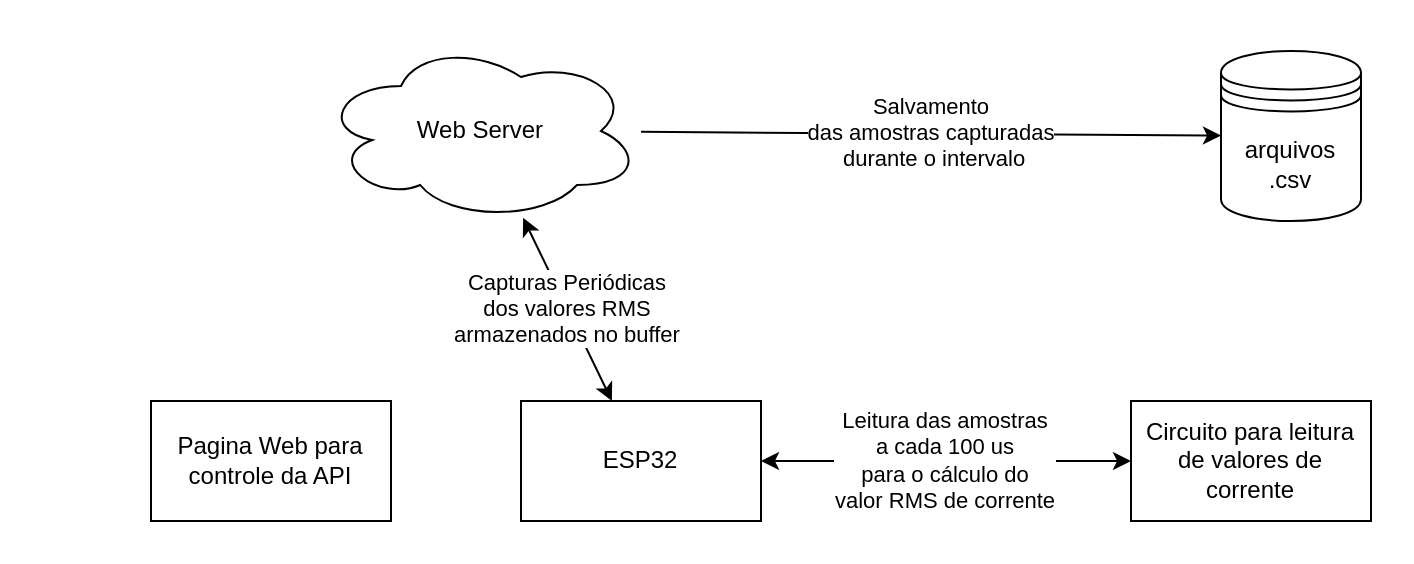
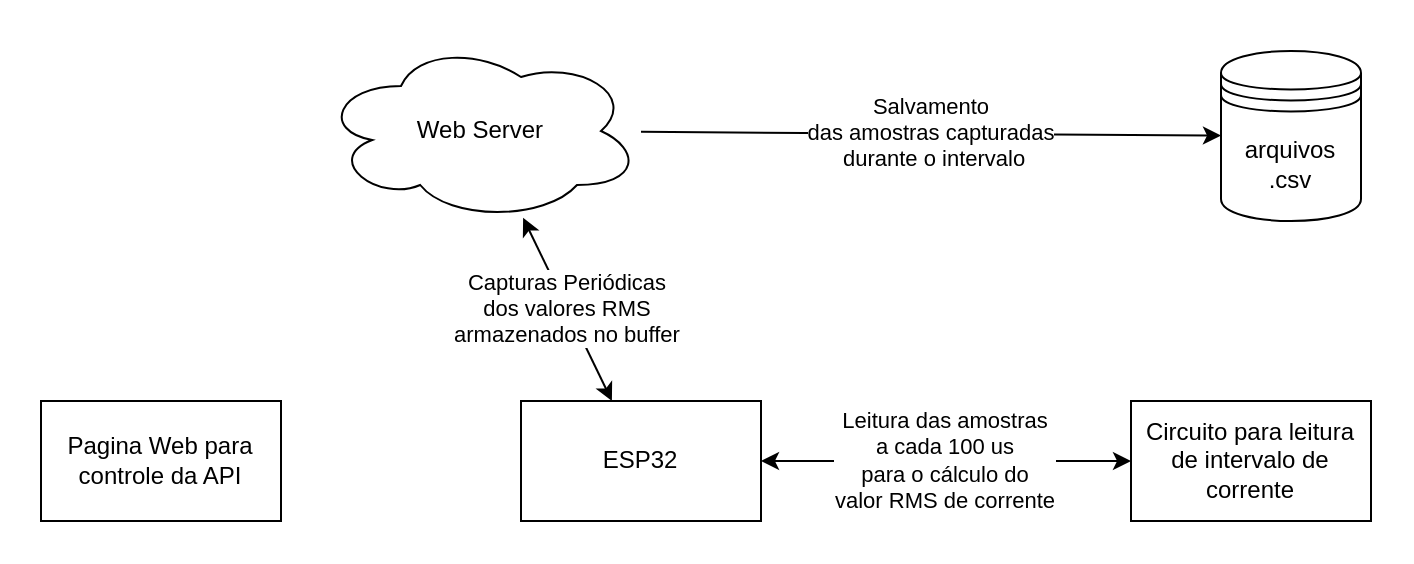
node "Pagina Web para controle da API": moved (271, 461) -> (161, 461)
node "Circuito para leitura de valores de corrente": label "Circuito para leitura de valores de corrente" -> "Circuito para leitura de intervalo de corrente"
